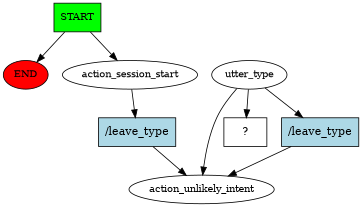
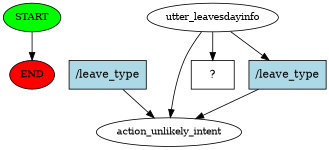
node "START": shape box -> ellipse
node "action_session_start": removed
node "utter_type": label "utter_type" -> "utter_leavesdayinfo"
